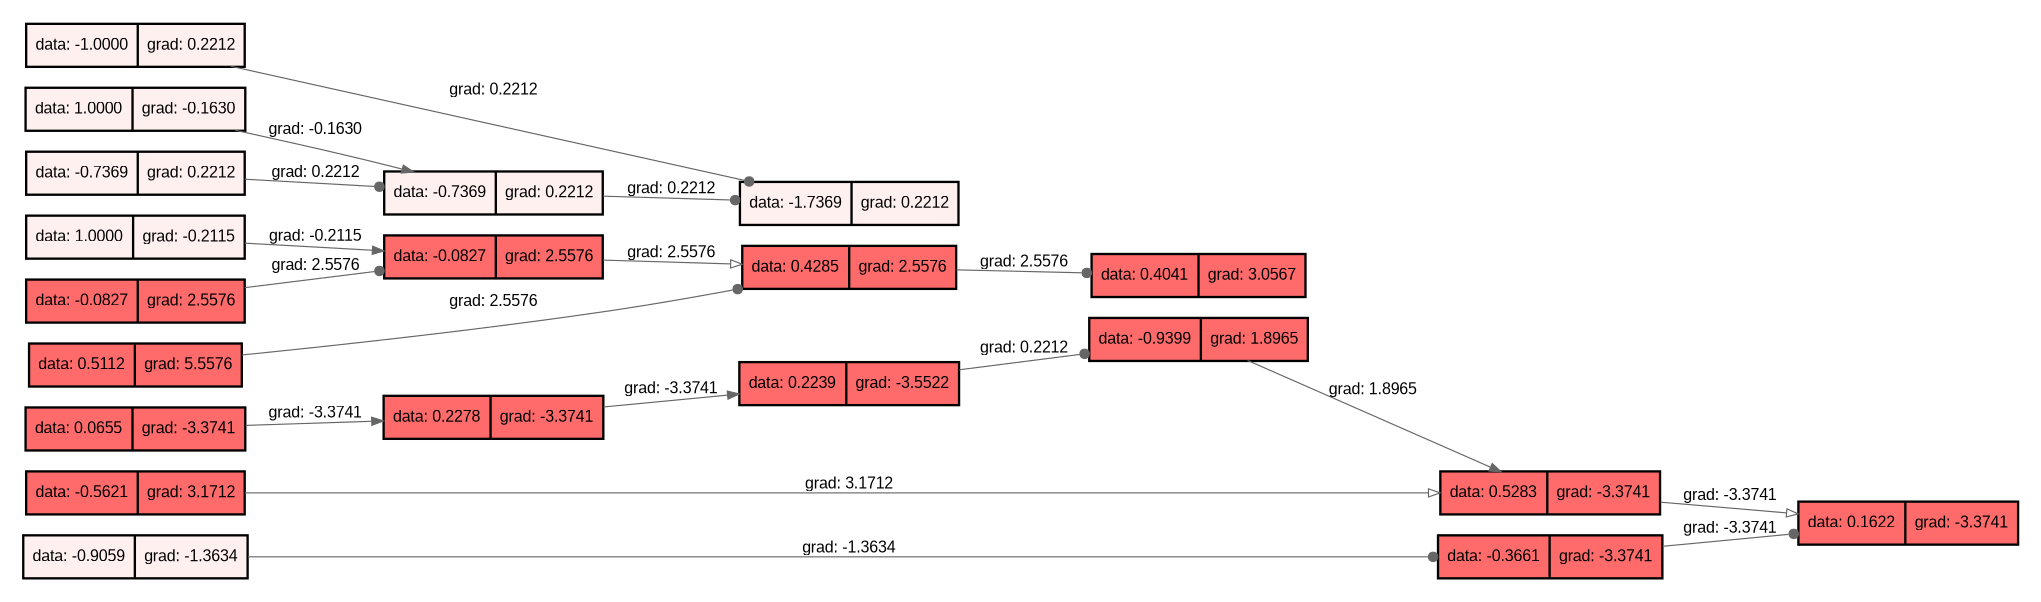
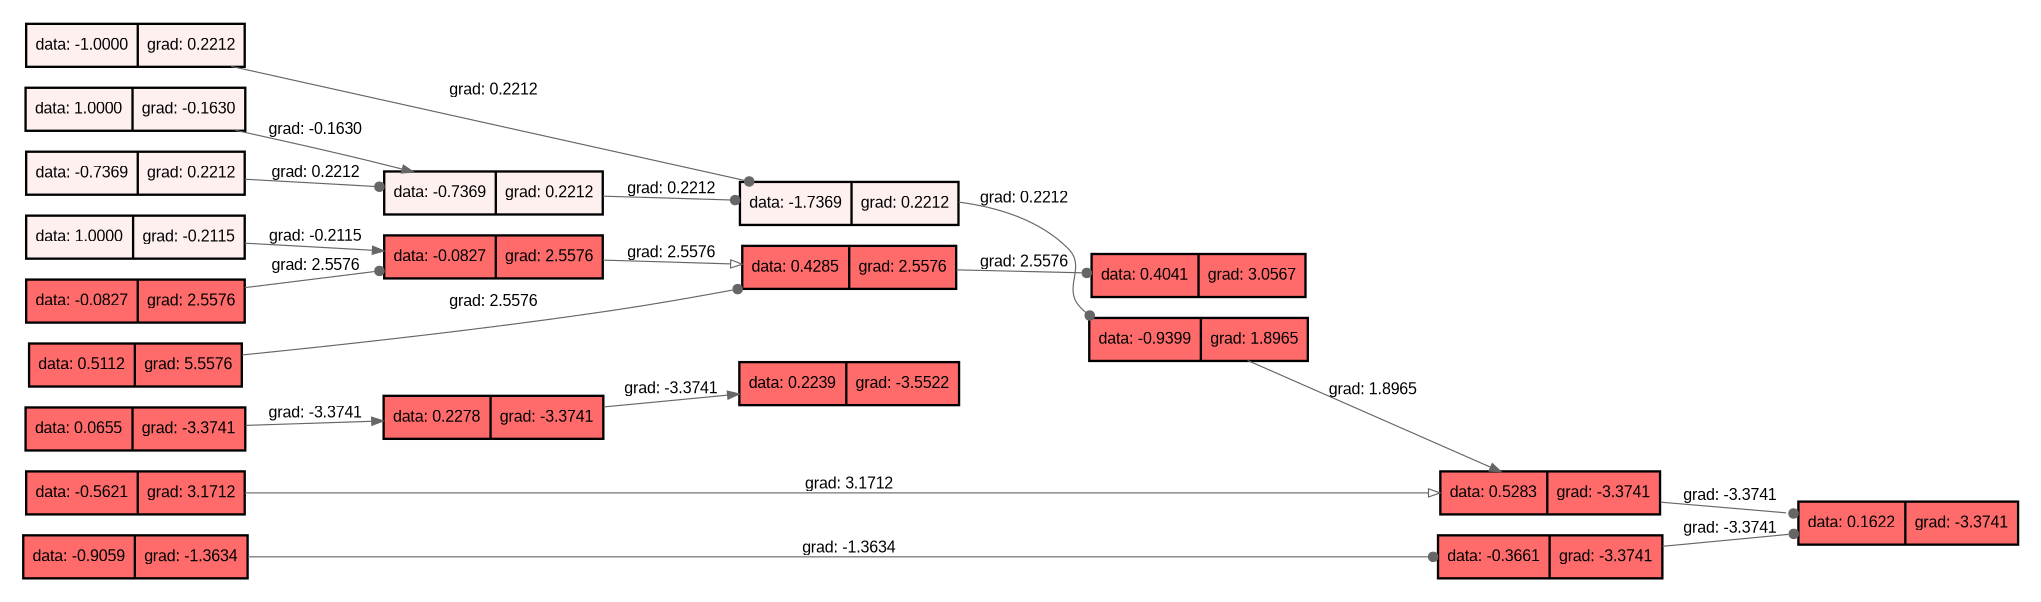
edge "data: 0.2239" -> "data: -0.9399": now "data: -1.7369" -> "data: -0.9399"
edge "data: 0.5283" -> "data: 0.1622": arrowhead onormal -> dot
node "data: -0.9059": fillcolor #fff0f0 -> #ff6b6b
